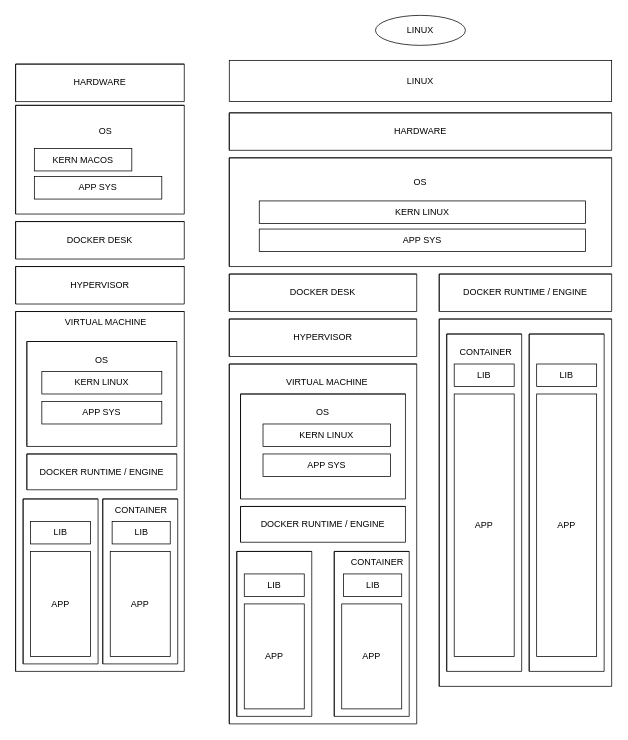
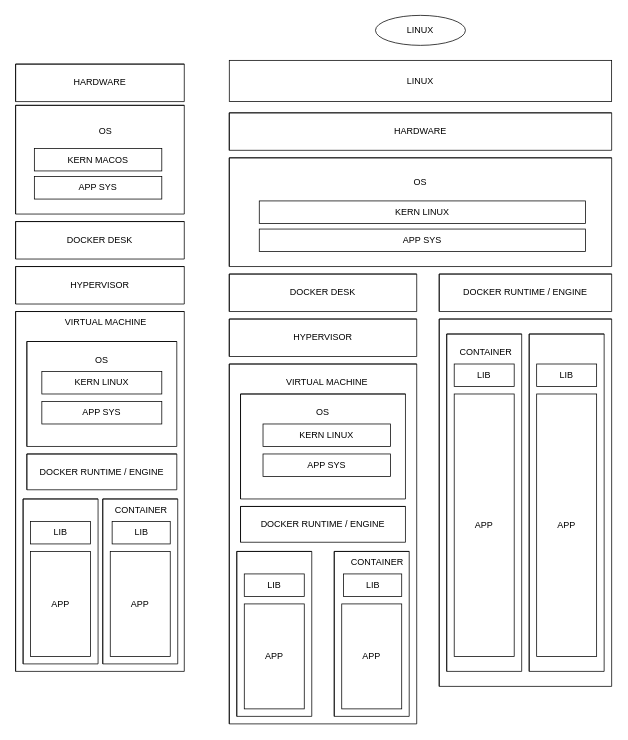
node "KERN MACOS": size 98x23 -> 128x23
